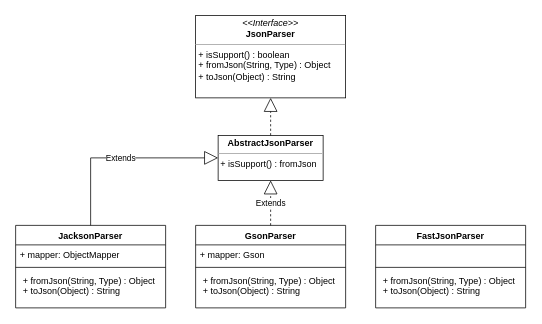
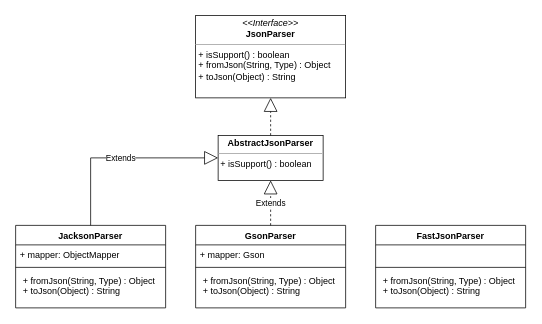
node "AbstractJsonParser + isSupport() : fromJson": label "AbstractJsonParser + isSupport() : fromJson" -> "AbstractJsonParser + isSupport() : boolean"
